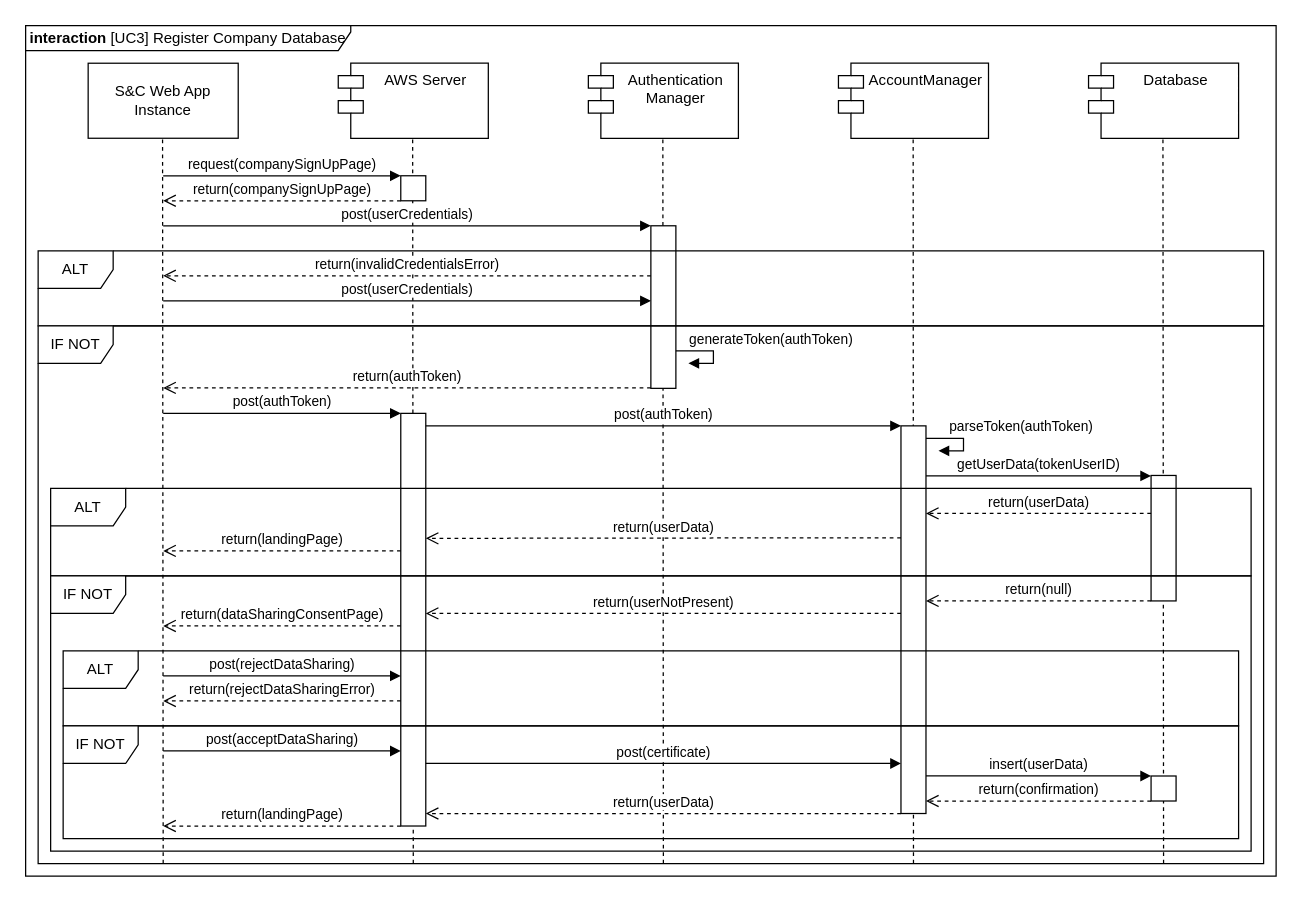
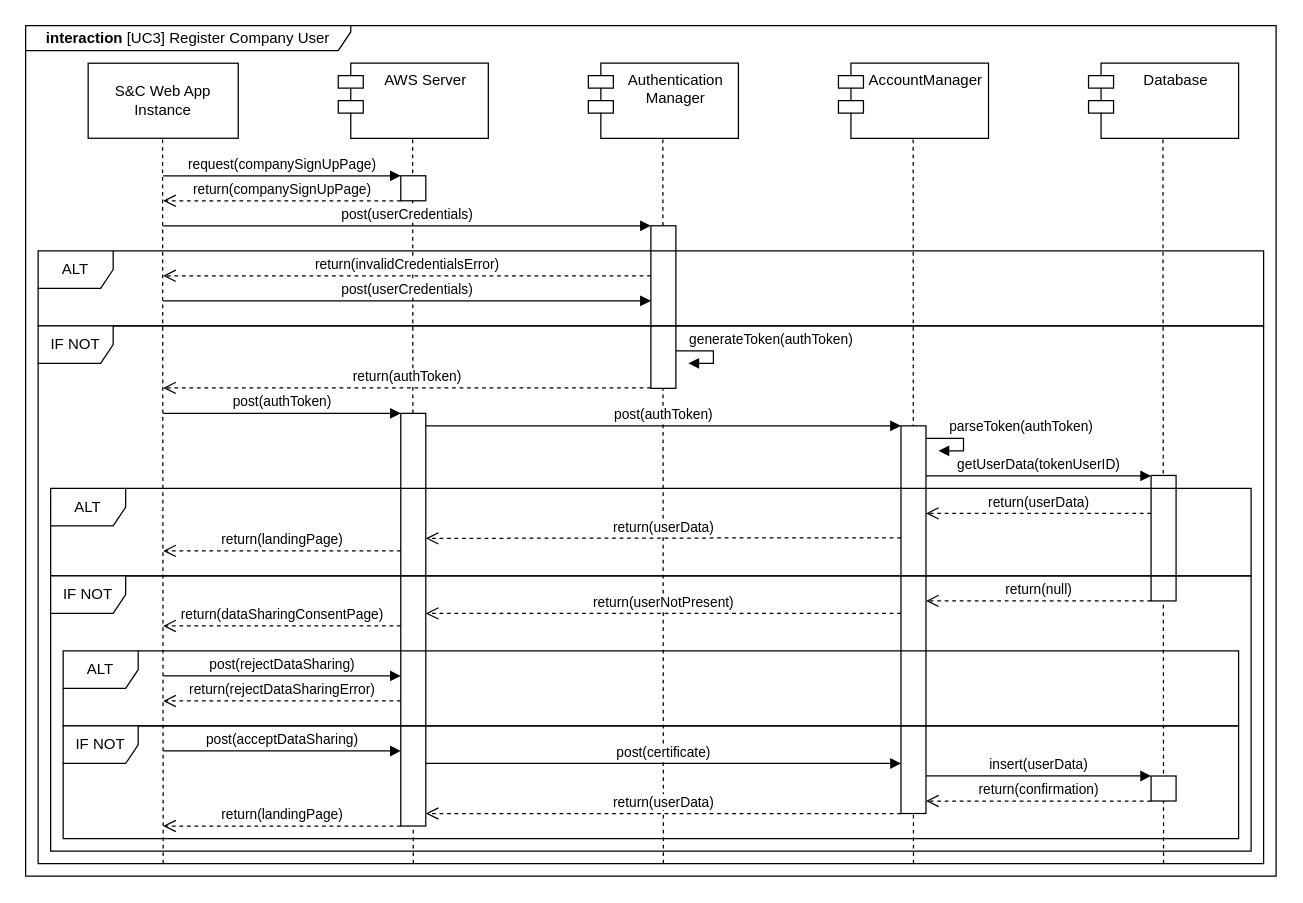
node "interaction [UC3] Register Company Database": label "interaction [UC3] Register Company Database" -> "interaction [UC3] Register Company User"
